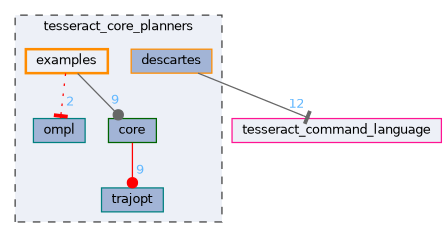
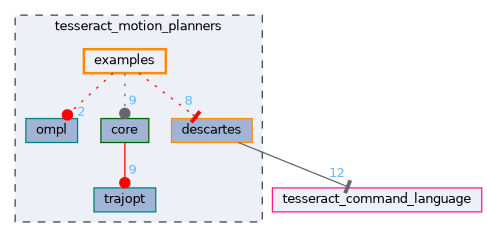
cluster "tesseract_core_planners": label "tesseract_core_planners" -> "tesseract_motion_planners"
edge "examples" -> "core": style solid -> dotted
edge "examples" -> "ompl": arrowhead tee -> dot
edge "examples" -> "descartes": added
